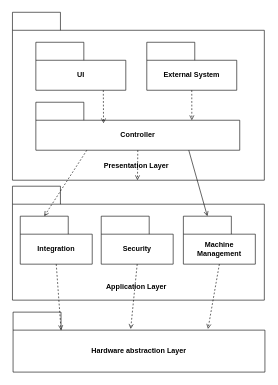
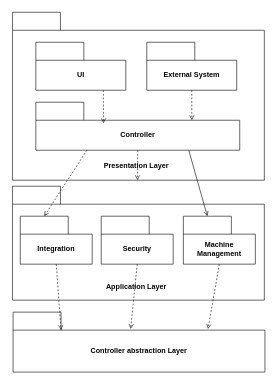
node "Hardware abstraction Layer": label "Hardware abstraction Layer" -> "Controller abstraction Layer"
